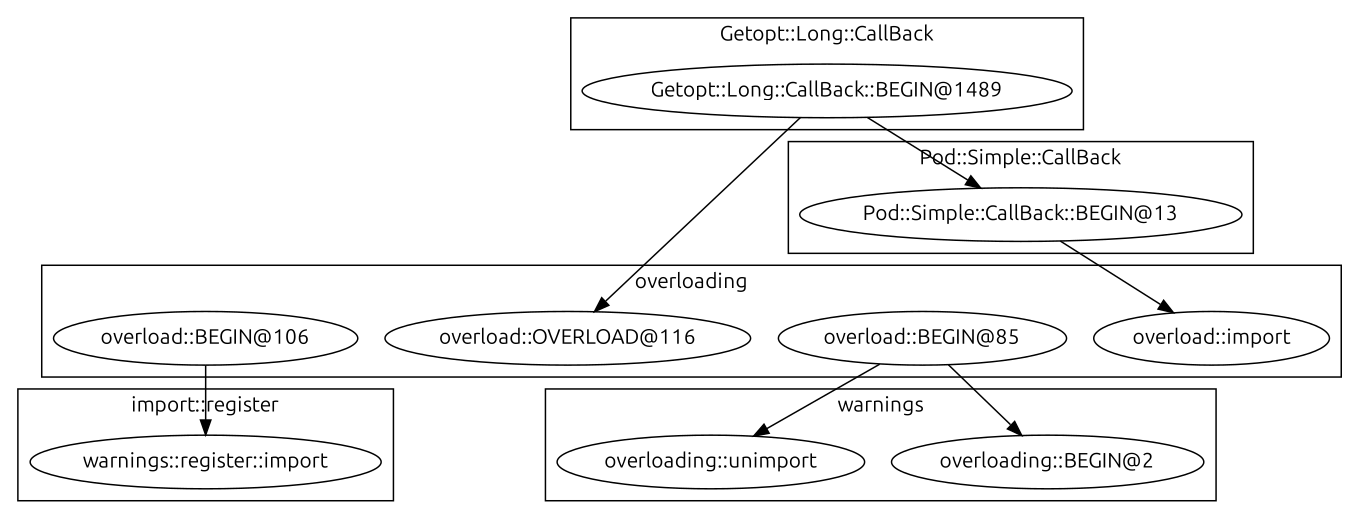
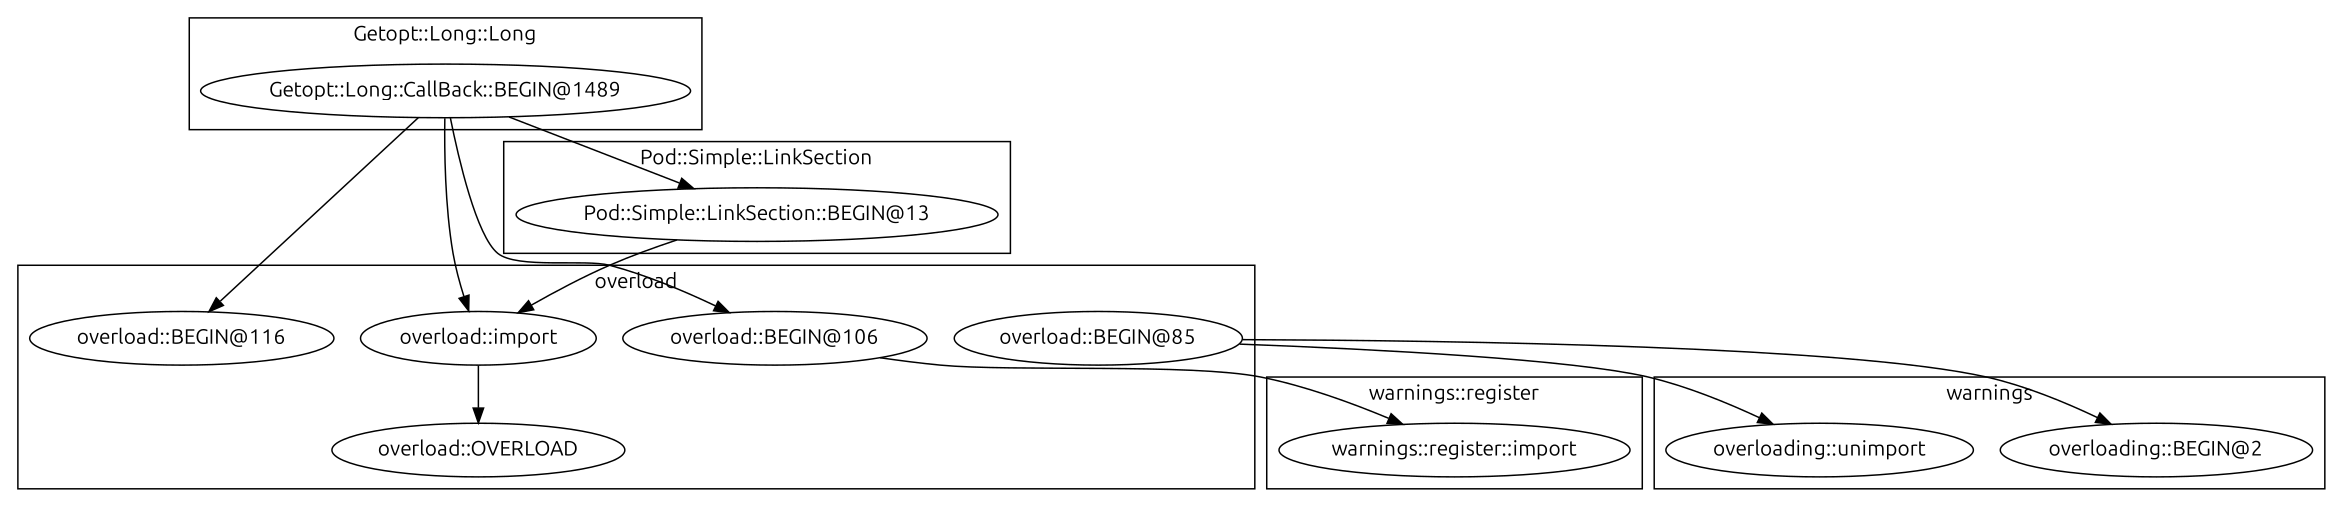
cluster "Getopt::Long::CallBack": label "Getopt::Long::CallBack" -> "Getopt::Long::Long"
cluster "Pod::Simple::CallBack": label "Pod::Simple::CallBack" -> "Pod::Simple::LinkSection"
edge "Getopt::Long::CallBack::BEGIN@1489" -> "overload::import": added
node "Pod::Simple::CallBack::BEGIN@13": label "Pod::Simple::CallBack::BEGIN@13" -> "Pod::Simple::LinkSection::BEGIN@13"
edge "Getopt::Long::CallBack::BEGIN@1489" -> "overload::BEGIN@106": added
cluster "overloading": label "overloading" -> "overload"
node "overload::OVERLOAD@116": label "overload::OVERLOAD@116" -> "overload::BEGIN@116"
cluster "import::register": label "import::register" -> "warnings::register"
node "overload::OVERLOAD": added
